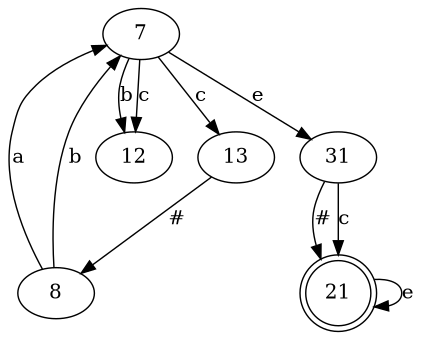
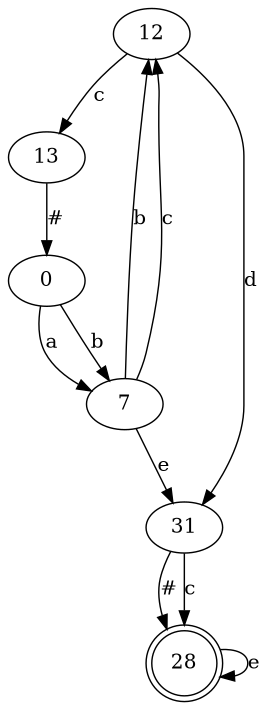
edge "7" -> "13": now "12" -> "13"
edge "12" -> "31": added, label "d"
node "8": label "8" -> "0"
node "21": label "21" -> "28"
